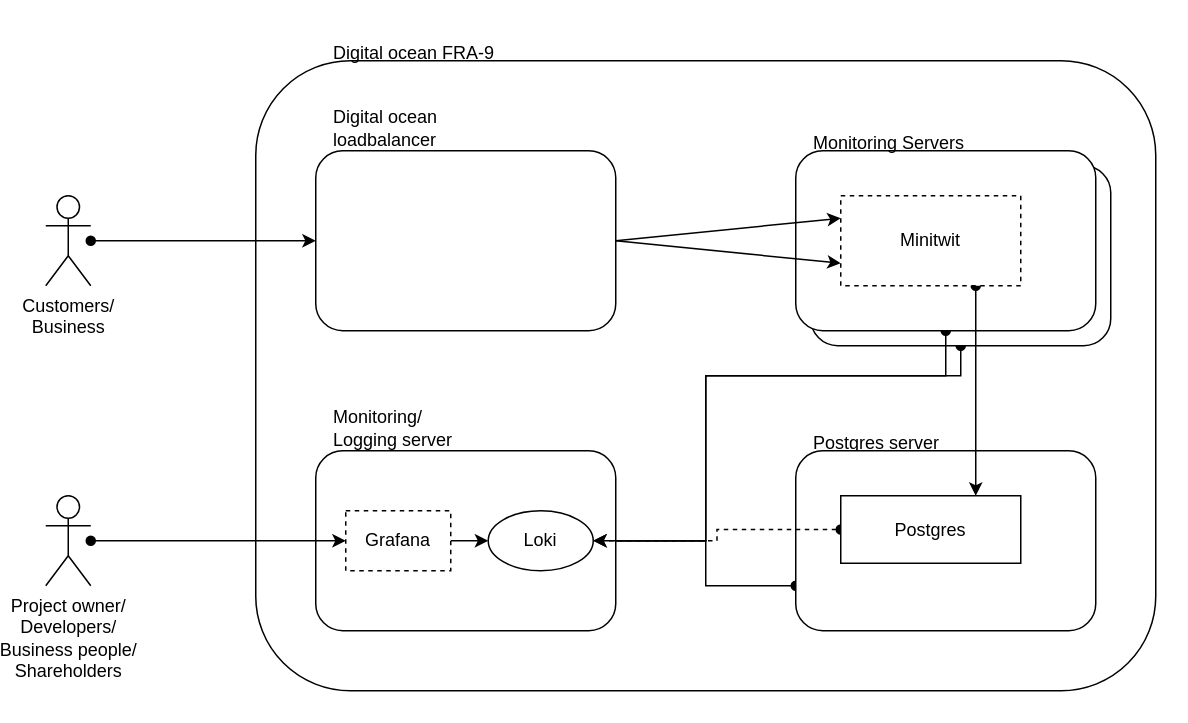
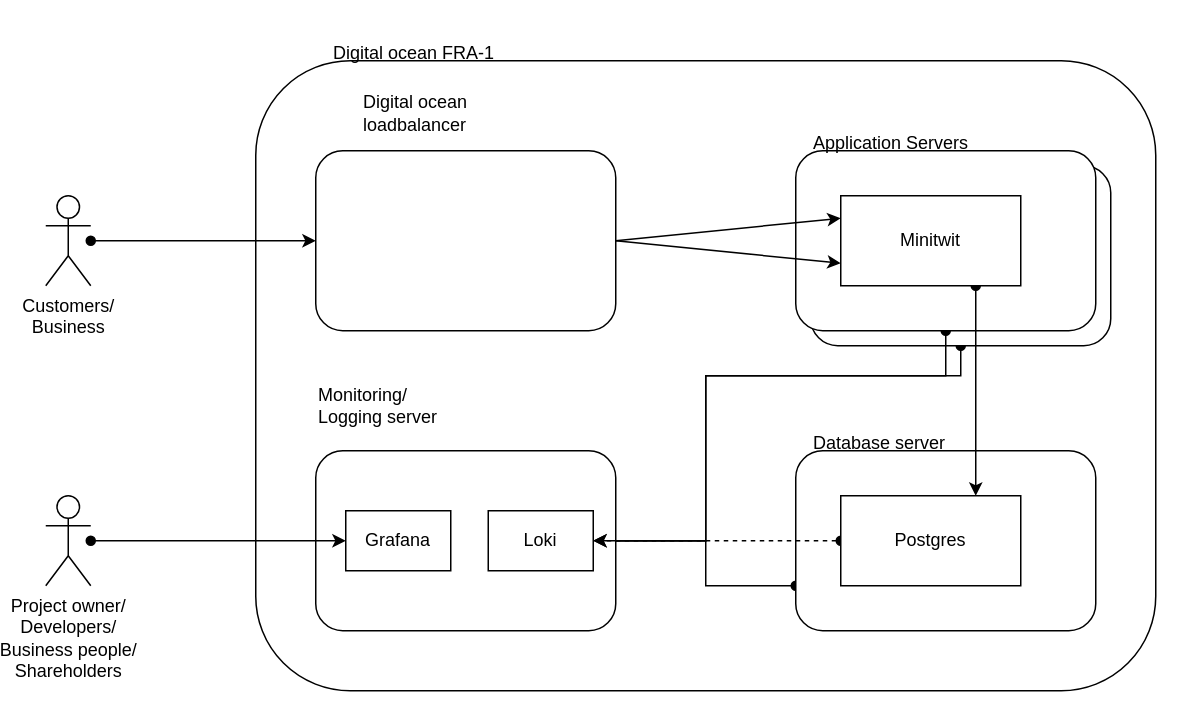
node "Digital ocean FRA-9": label "Digital ocean FRA-9" -> "Digital ocean FRA-1"
node "Digital ocean loadbalancer": moved (413, 128) -> (443, 113)
node "Monitoring Servers": label "Monitoring Servers" -> "Application Servers"
node "Minitwit": style dashed -> solid
node "Monitoring/ Logging server": moved (413, 428) -> (398, 406)
node "Postgres server": label "Postgres server" -> "Database server"
node "Postgres": size 180x68 -> 180x90
node "Grafana": style dashed -> solid
edge "Grafana" -> "Loki": removed
node "Loki": shape ellipse -> rectangle
